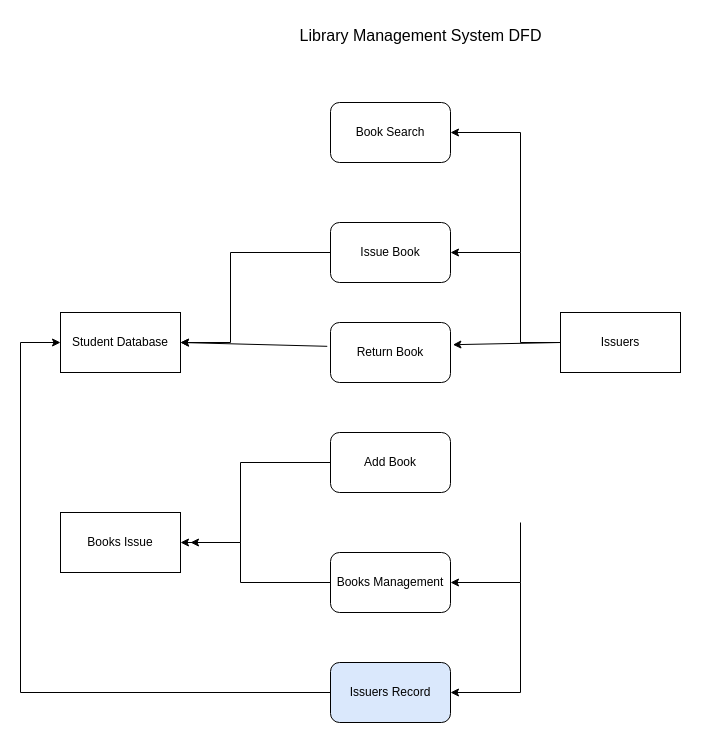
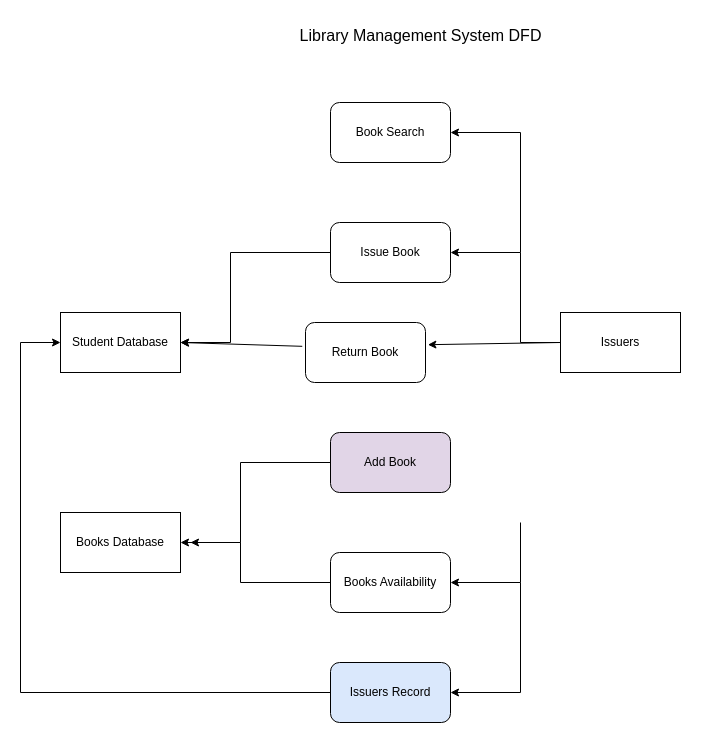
node "Return Book": moved (391, 353) -> (366, 353)
node "Add Book": fillcolor #ffffff -> #e1d5e7
node "Books Issue": label "Books Issue" -> "Books Database"
node "Books Management": label "Books Management" -> "Books Availability"
